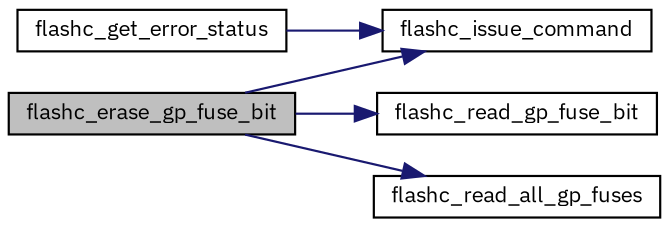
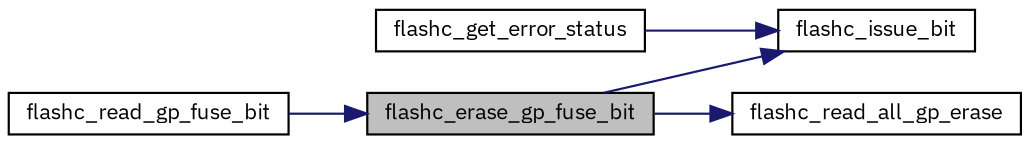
node "flashc_issue_command": label "flashc_issue_command" -> "flashc_issue_bit"
edge "flashc_erase_gp_fuse_bit" -> "flashc_read_gp_fuse_bit": reversed
node "flashc_read_all_gp_fuses": label "flashc_read_all_gp_fuses" -> "flashc_read_all_gp_erase"
